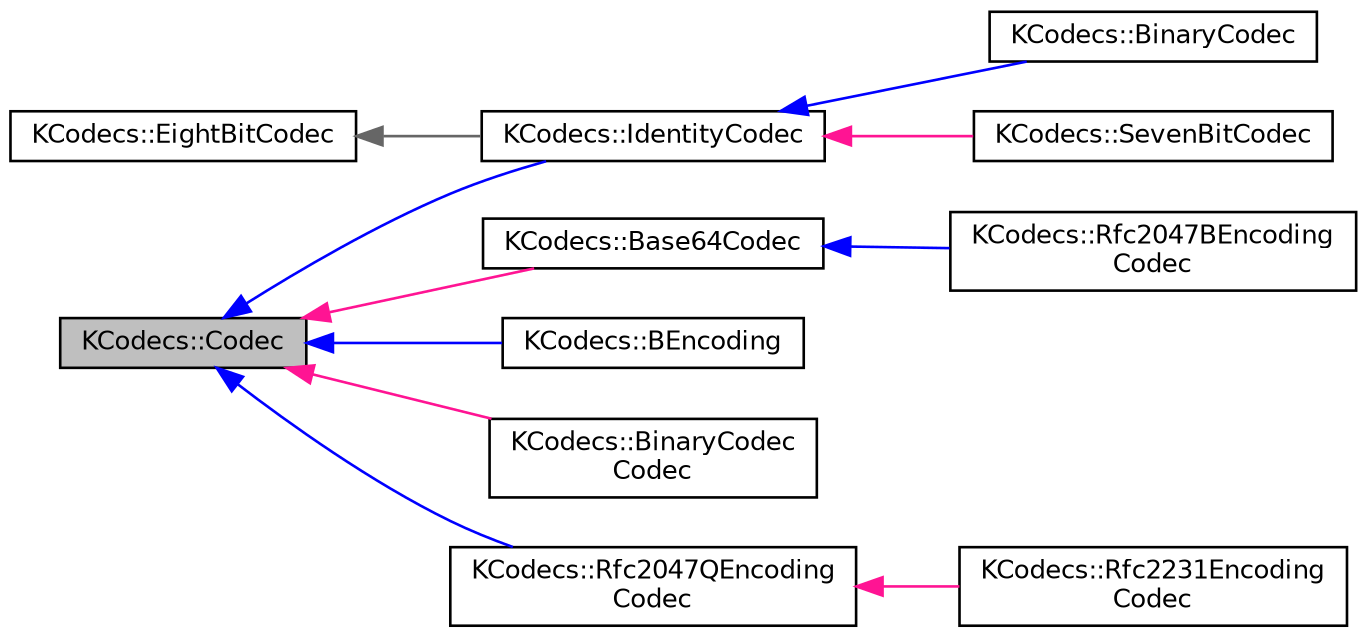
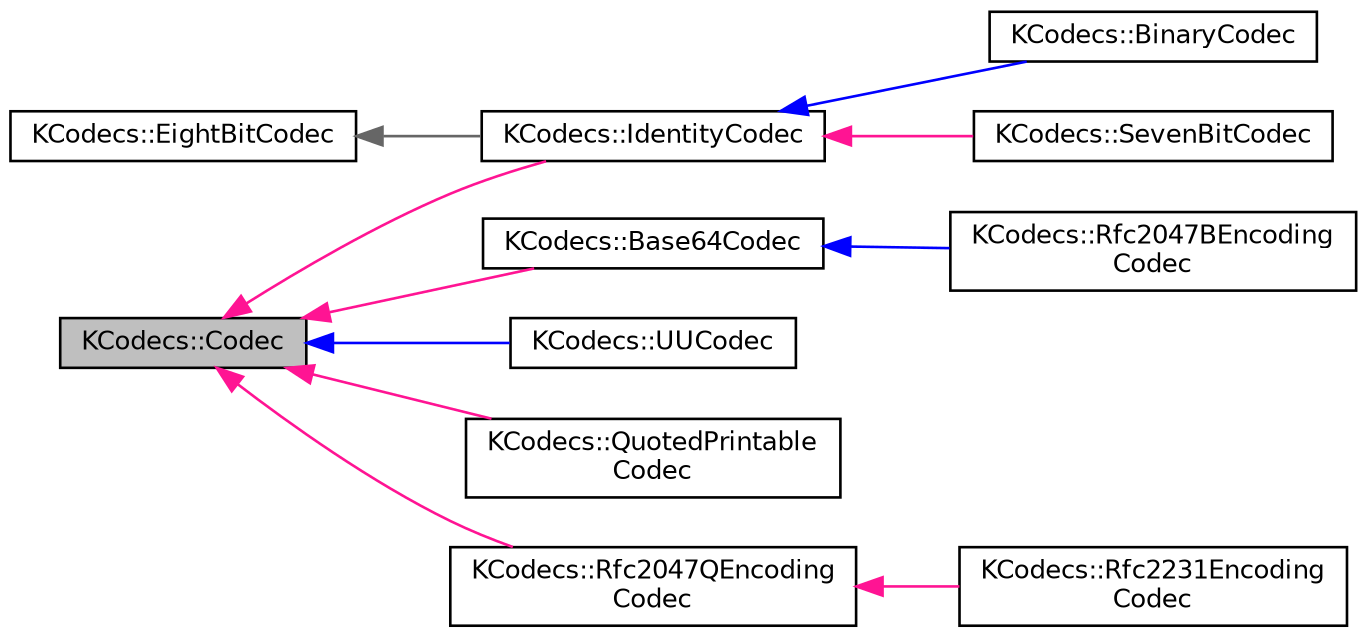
edge "KCodecs::IdentityCodec" -> "KCodecs::Codec": color blue -> deeppink
node "KCodecs::BEncoding": label "KCodecs::BEncoding" -> "KCodecs::UUCodec"
node "KCodecs::BinaryCodec Codec": label "KCodecs::BinaryCodec Codec" -> "KCodecs::QuotedPrintable Codec"
edge "KCodecs::Rfc2047QEncoding Codec" -> "KCodecs::Codec": color blue -> deeppink
